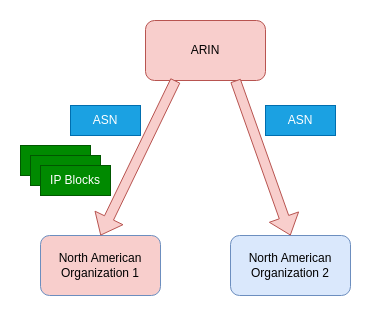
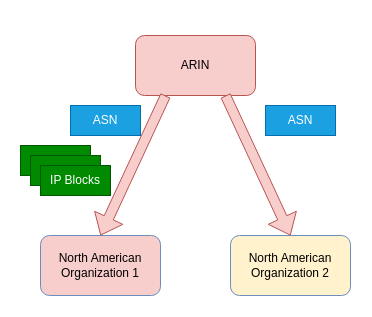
node "ARIN": moved (206, 51) -> (196, 66)
node "North American Organization 2": fillcolor #dae8fc -> #fff2cc
